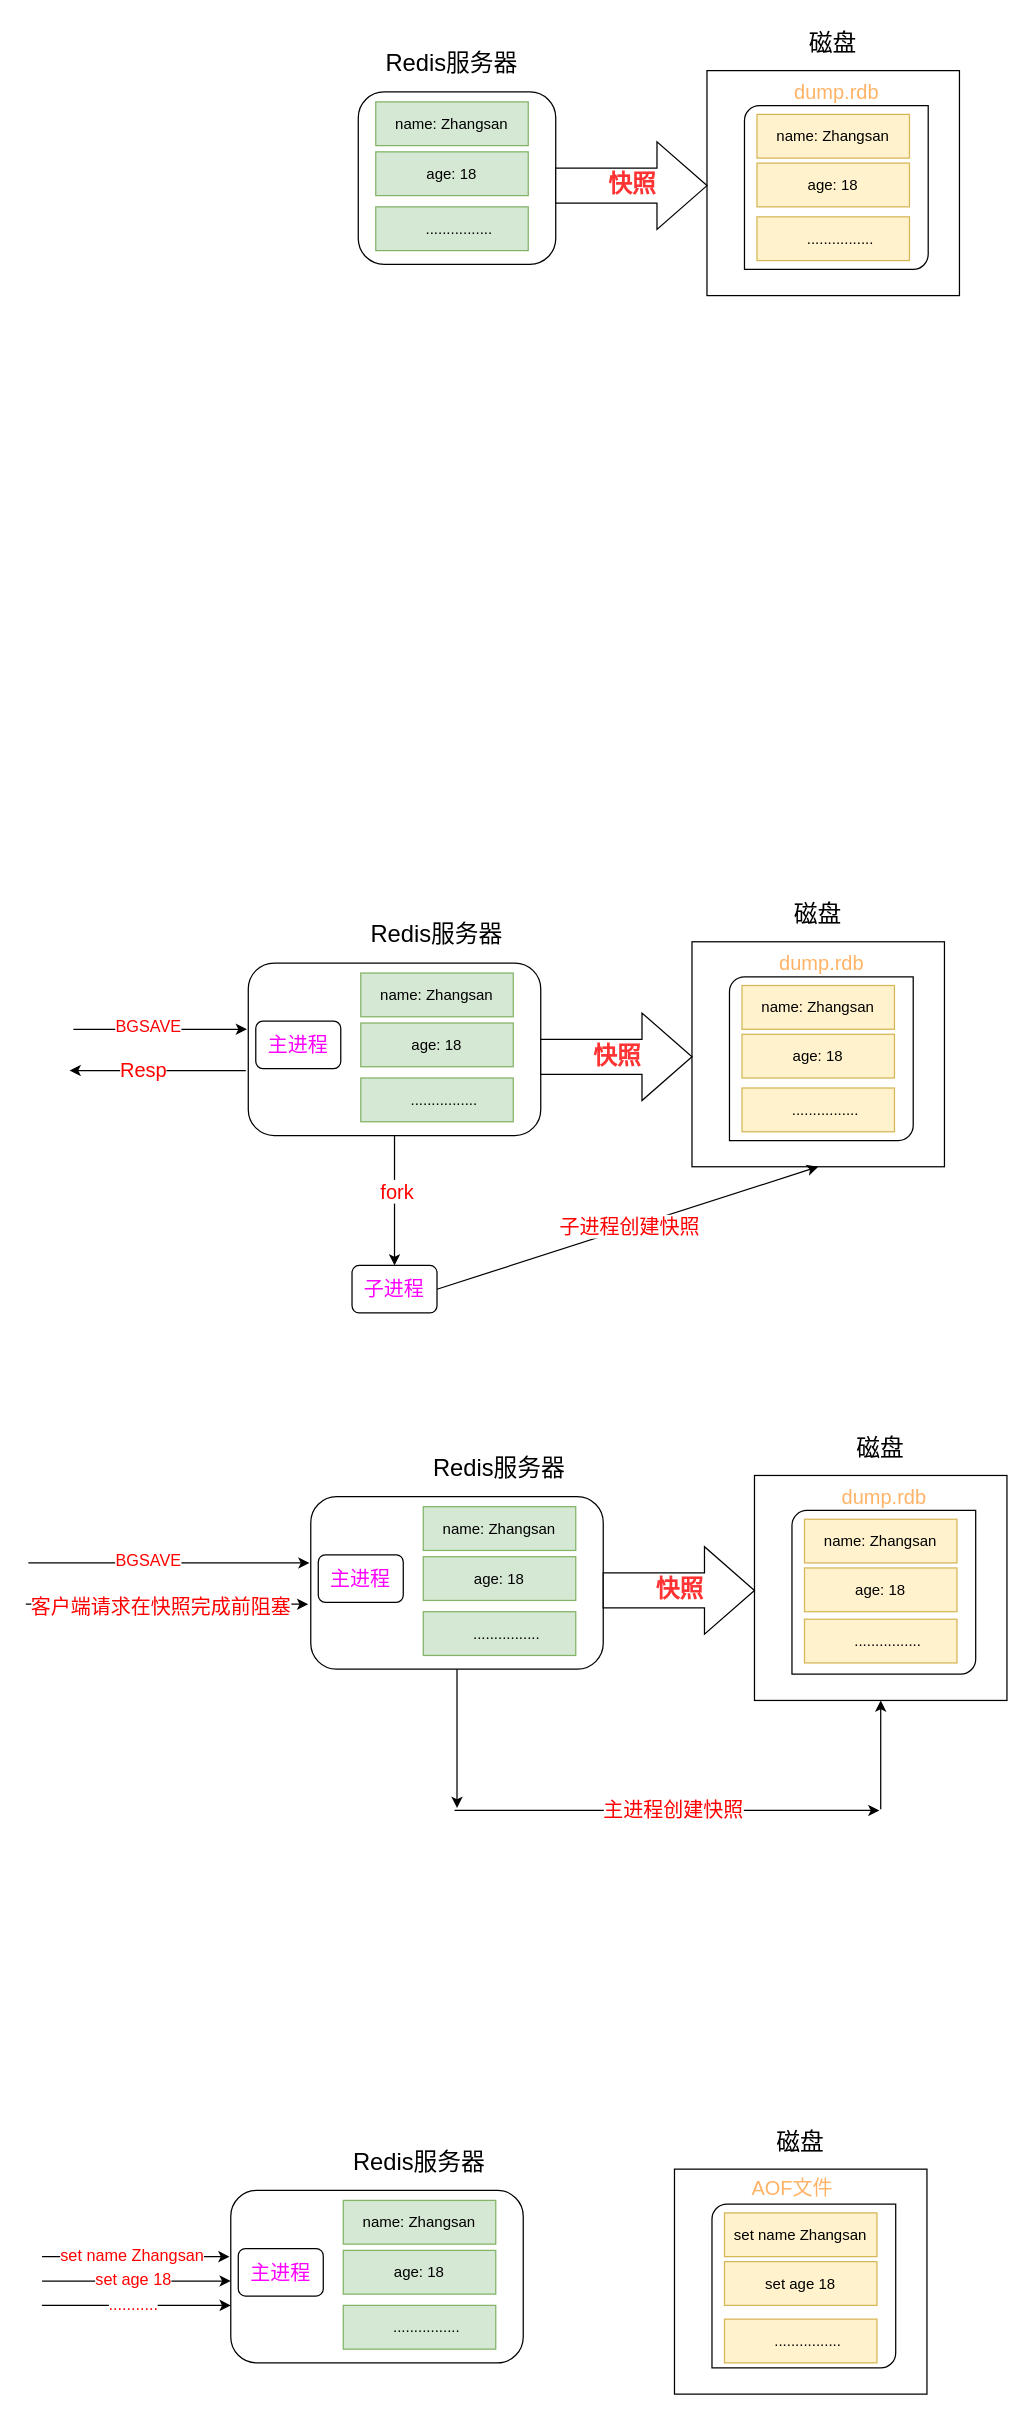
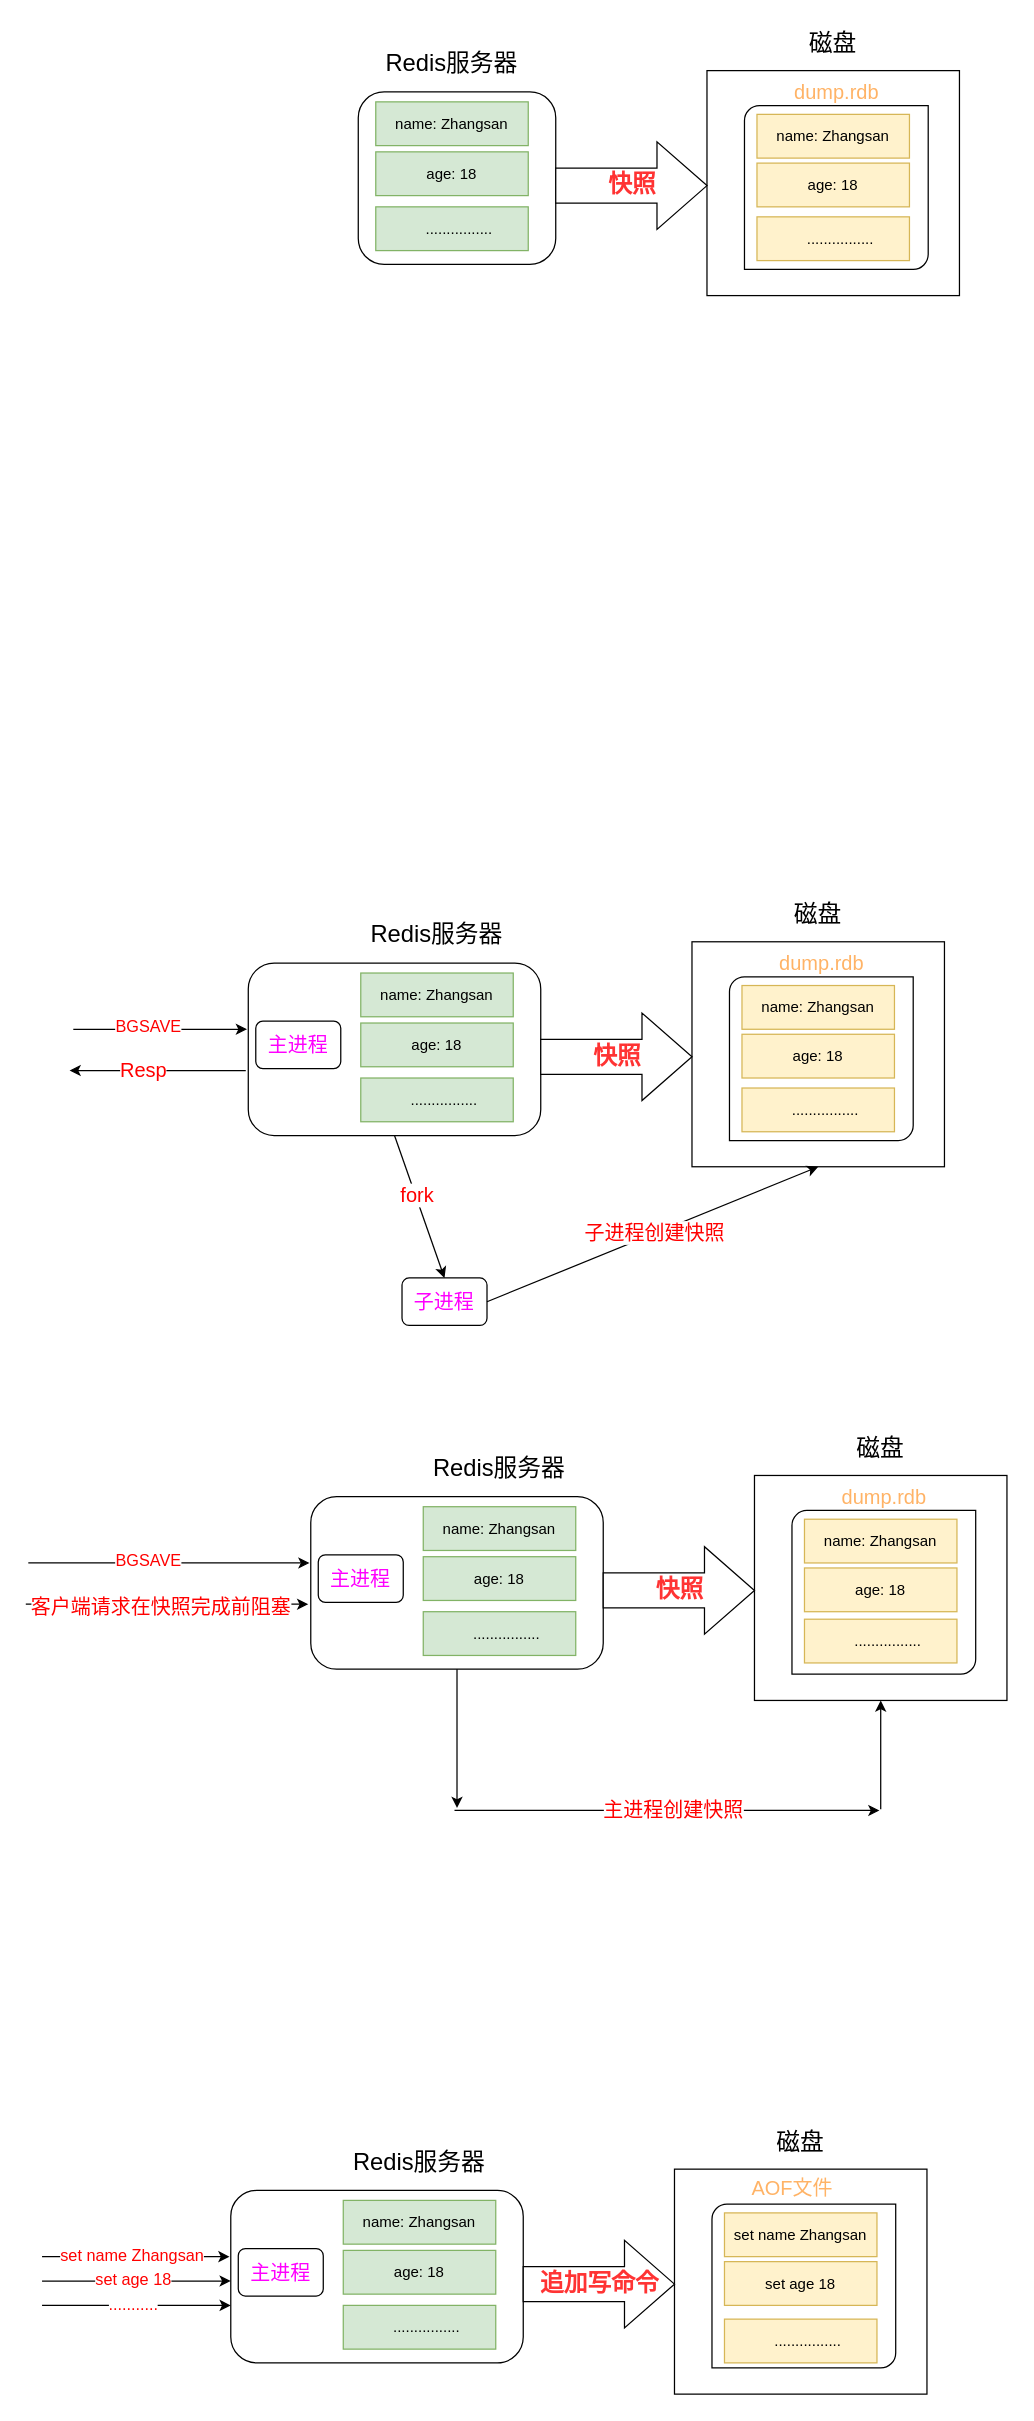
node "子进程": moved (394, 1289) -> (444, 1302)
node "追加写命令": added
